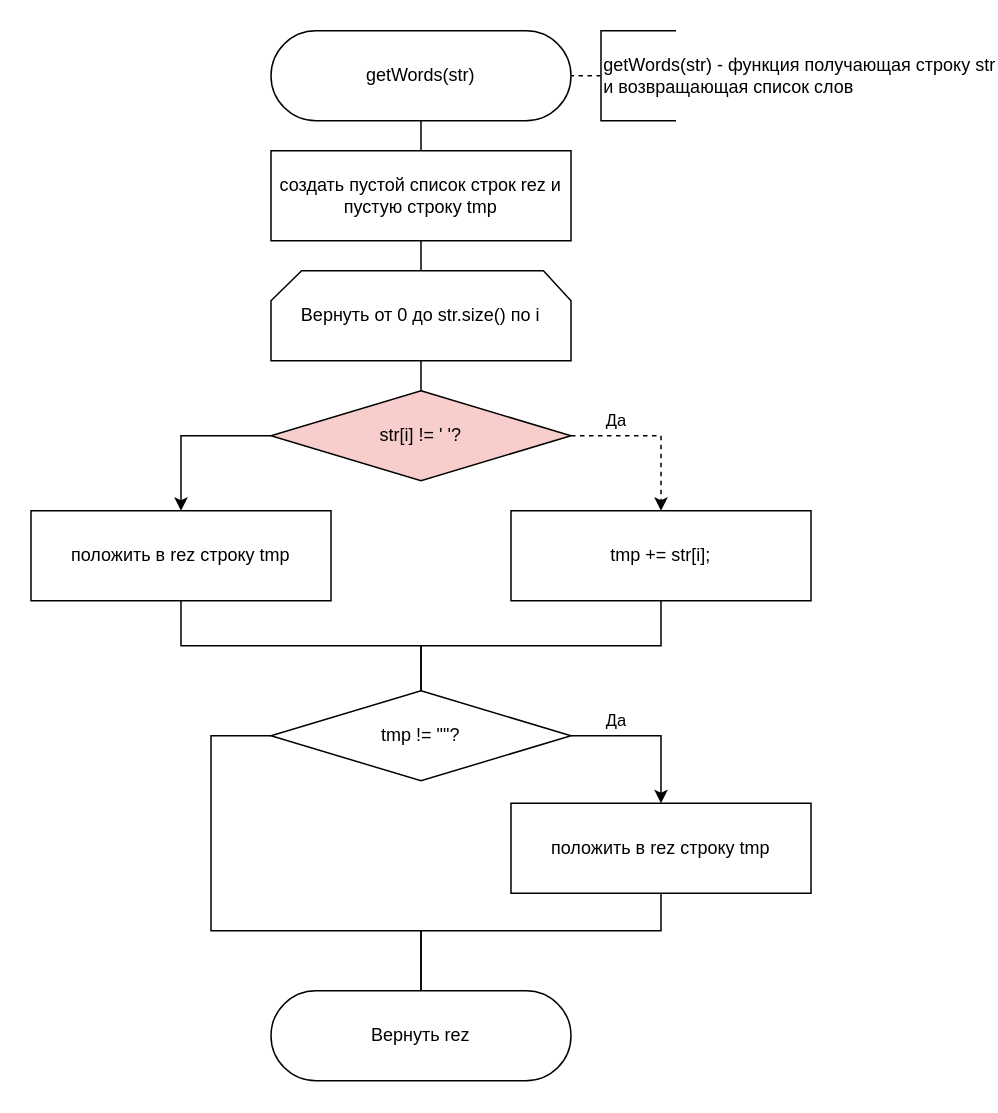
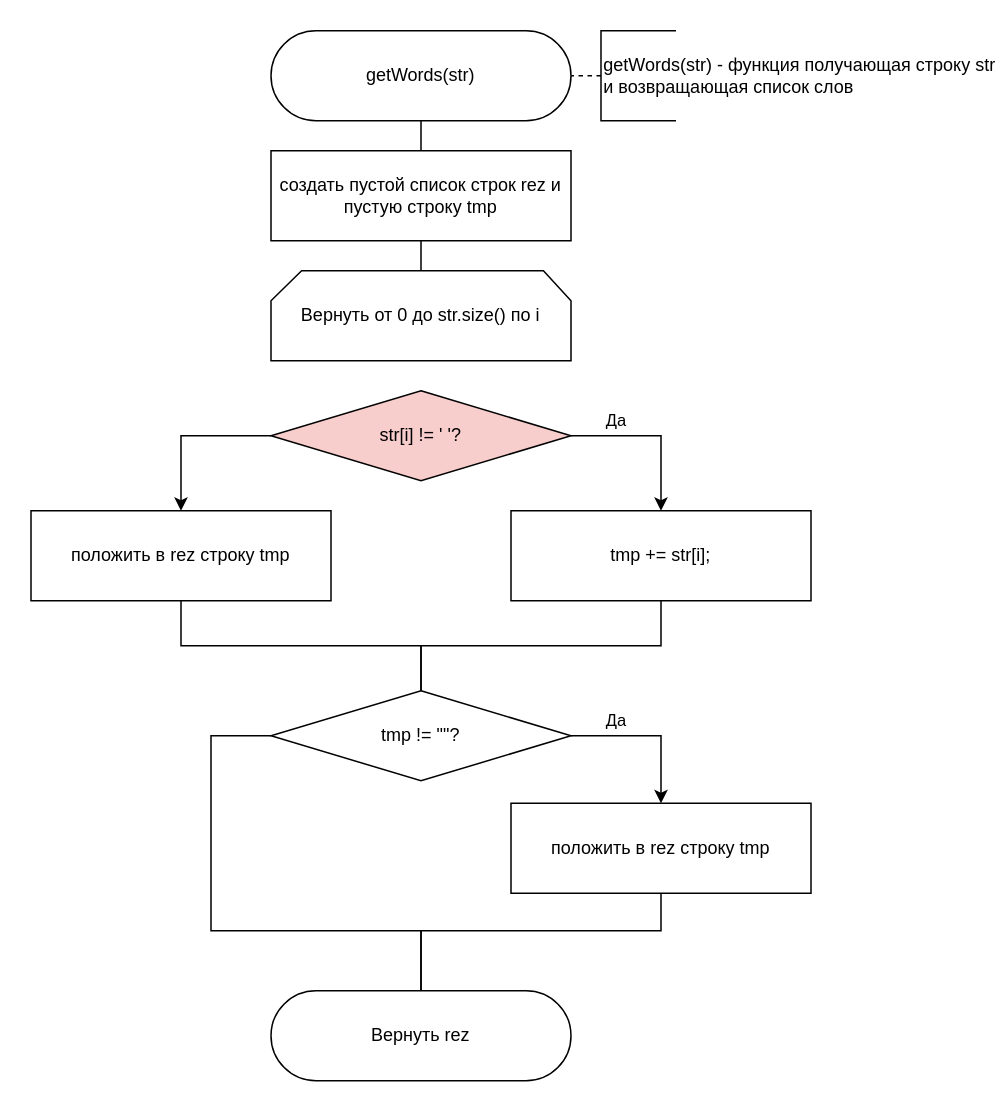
edge "Вернуть от 0 до str.size() по i" -- "str[i] != ' '?": removed
edge "str[i] != ' '?" -> "tmp += str[i];": style dashed -> solid
